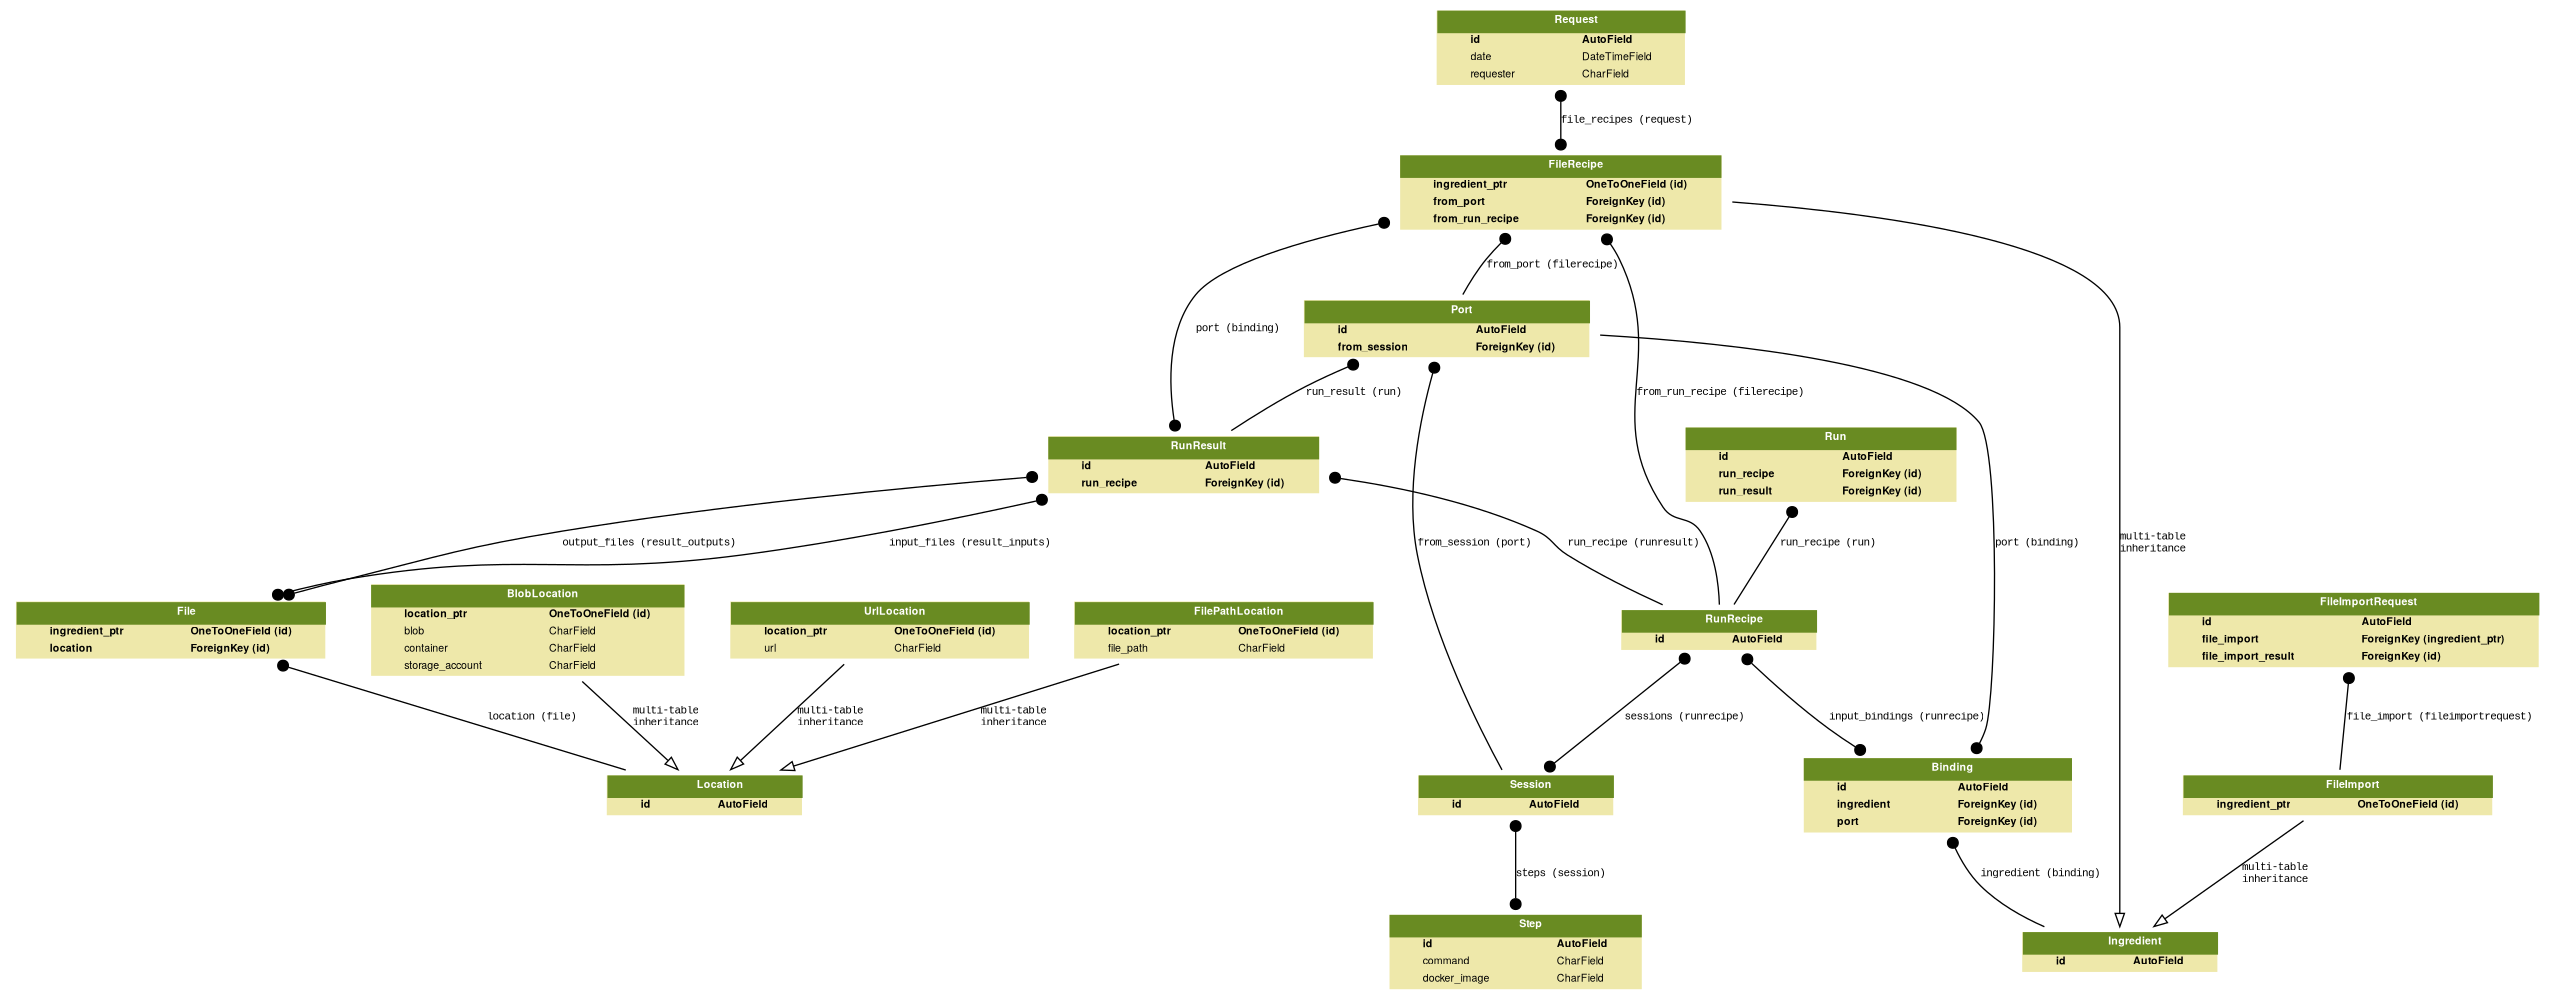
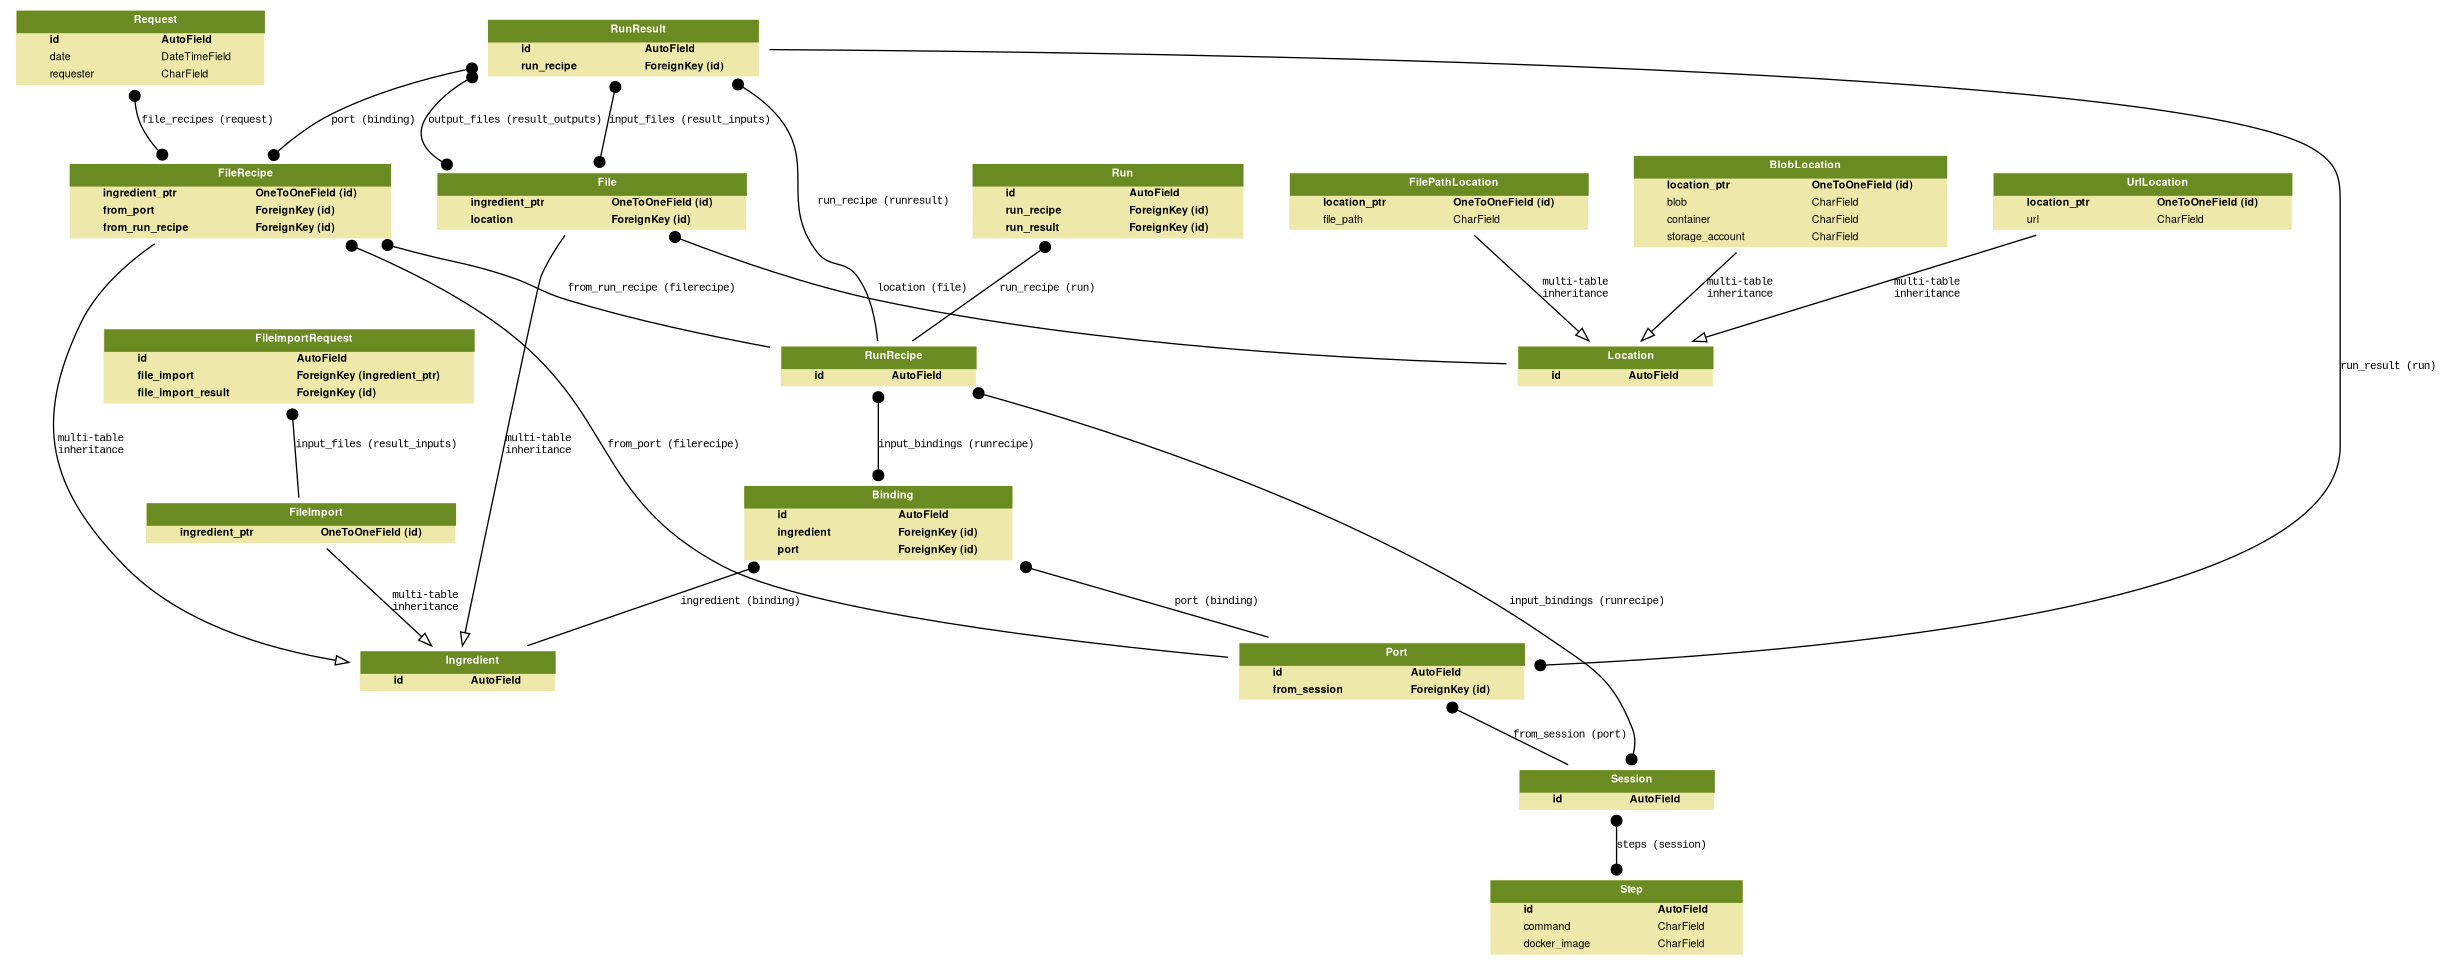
edge "File" -- "Ingredient": added, label "multi-table inheritance"
edge "RunRecipe" -- "Session": label "sessions (runrecipe)" -> "input_bindings (runrecipe)"
edge "FileImportRequest" -- "FileImport": label "file_import (fileimportrequest)" -> "input_files (result_inputs)"
